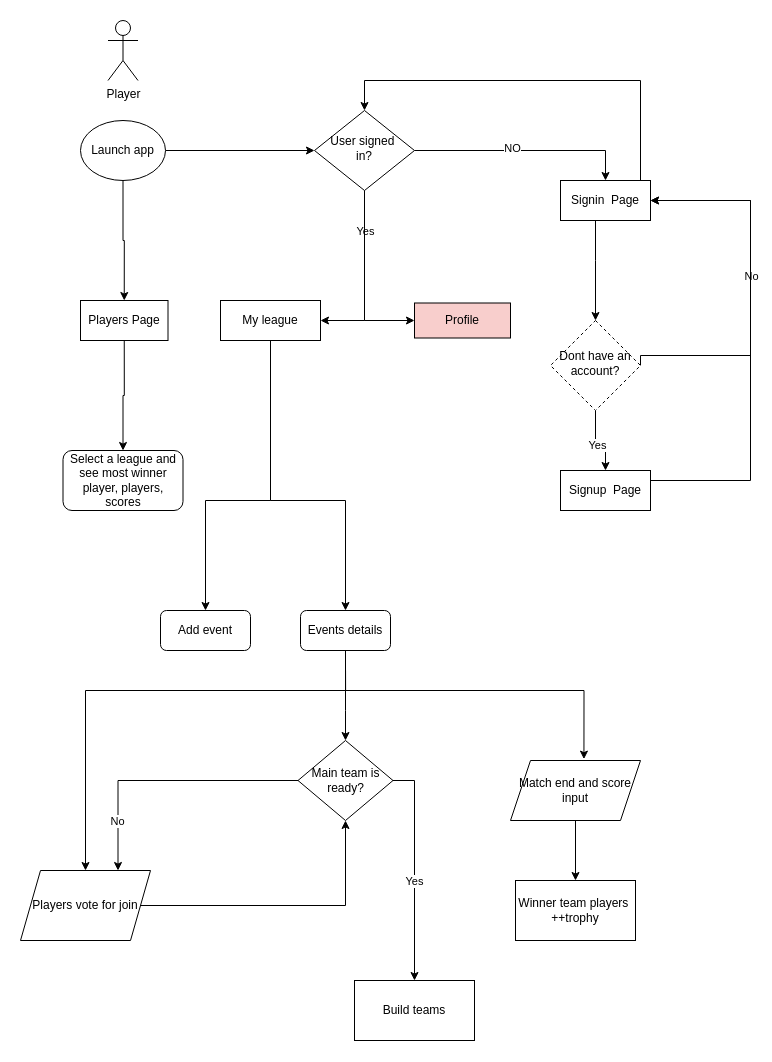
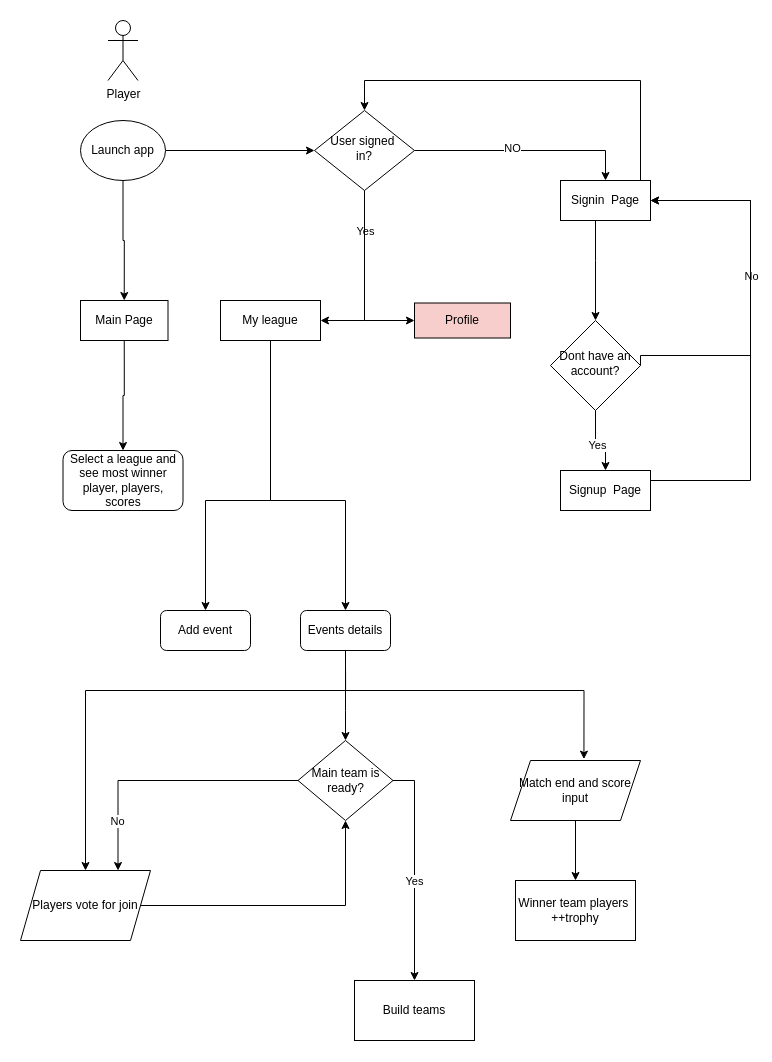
node "Players Page": label "Players Page" -> "Main Page"
node "Dont have an account?": style dashed -> solid
